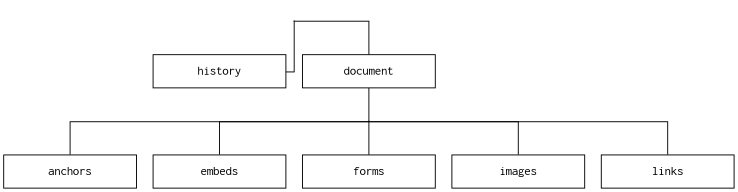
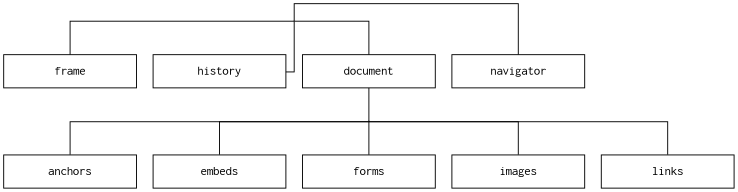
node "frame": added
node "navigator": added
